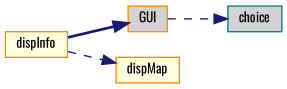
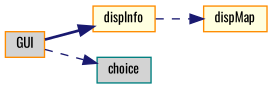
edge "dispInfo" -> "GUI": reversed
